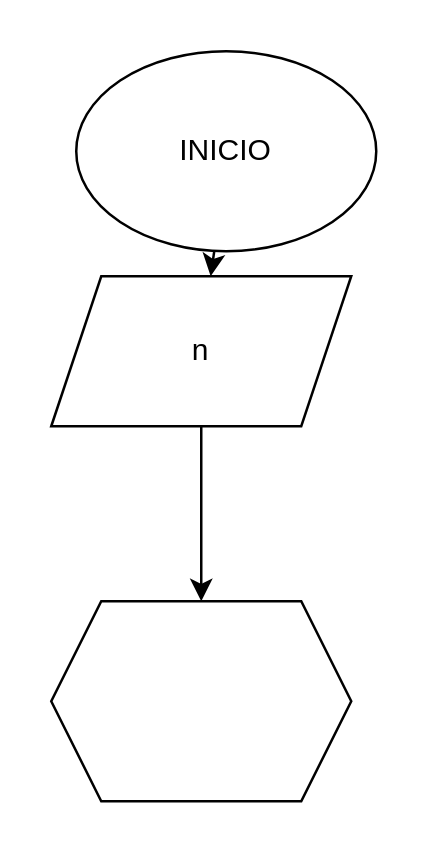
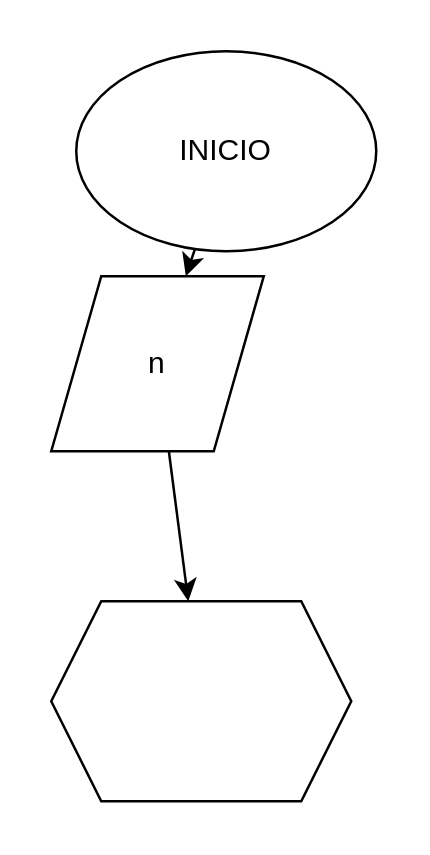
node "n": size 300x150 -> 213x175
